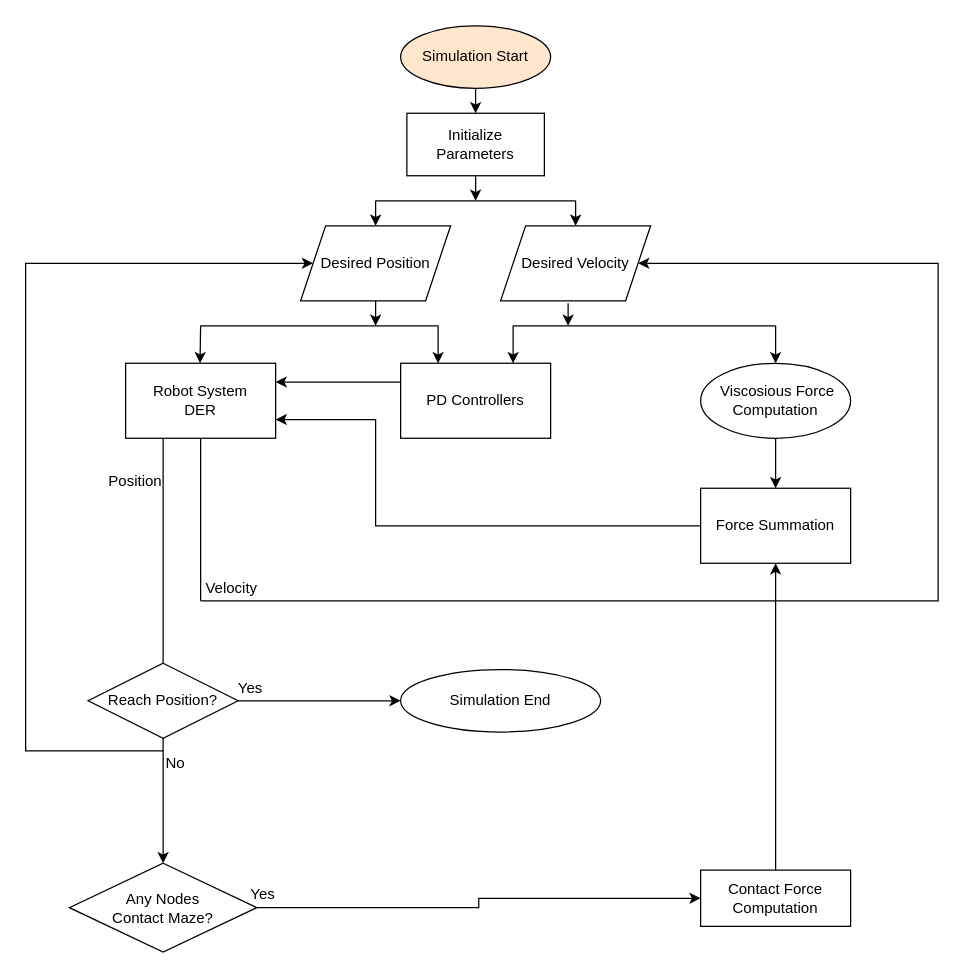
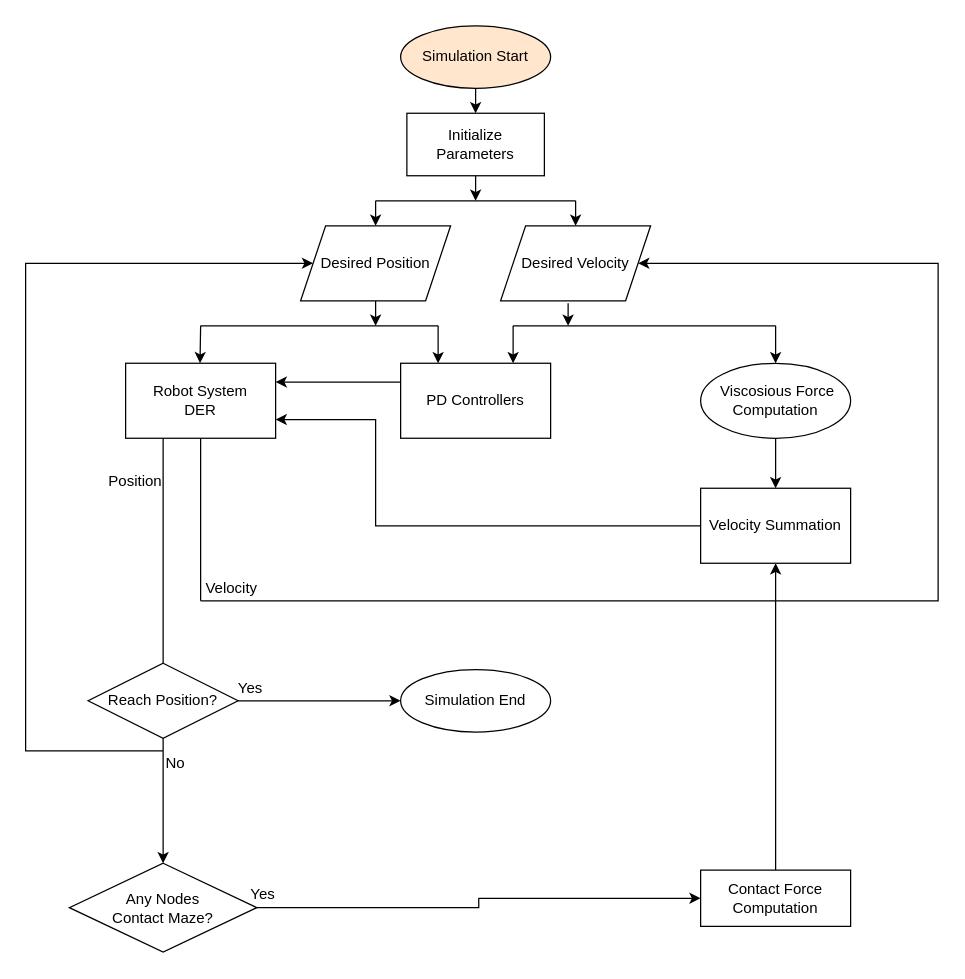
node "Force Summation": label "Force Summation" -> "Velocity Summation"
node "Simulation End": size 200x63 -> 150x63
